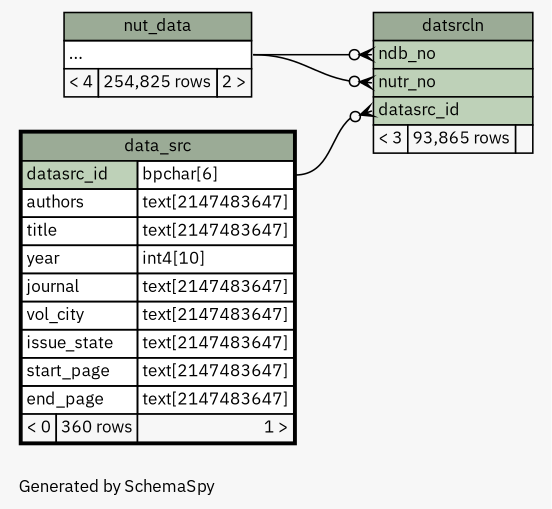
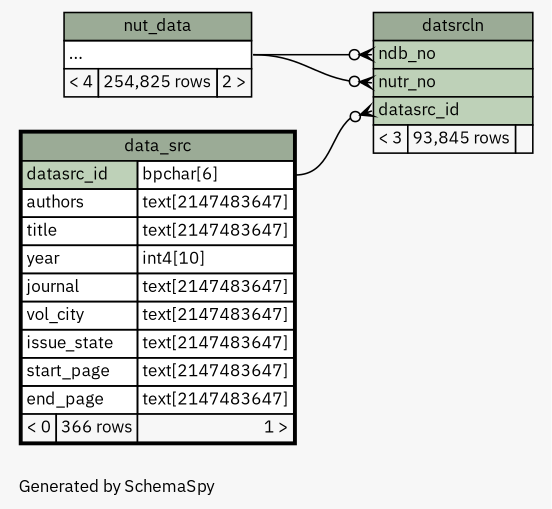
node "datsrcln": text "93,865 rows" -> "93,845 rows"
node "data_src": text "360 rows" -> "366 rows"
